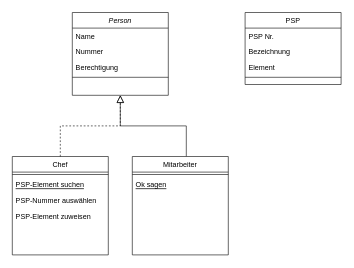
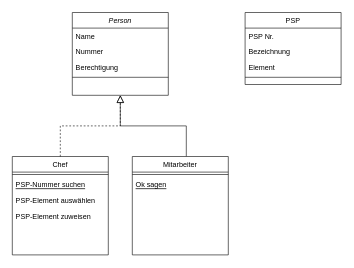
node "PSP-Element suchen": label "PSP-Element suchen" -> "PSP-Nummer suchen"
node "PSP-Nummer auswählen": label "PSP-Nummer auswählen" -> "PSP-Element auswählen"
